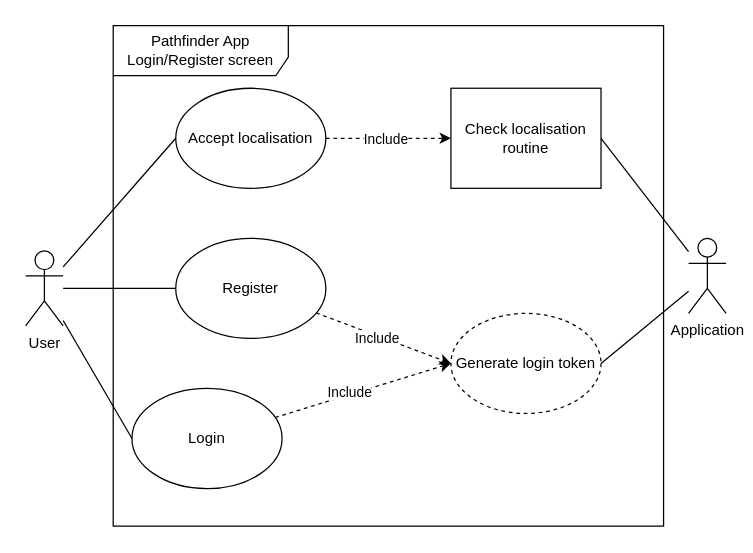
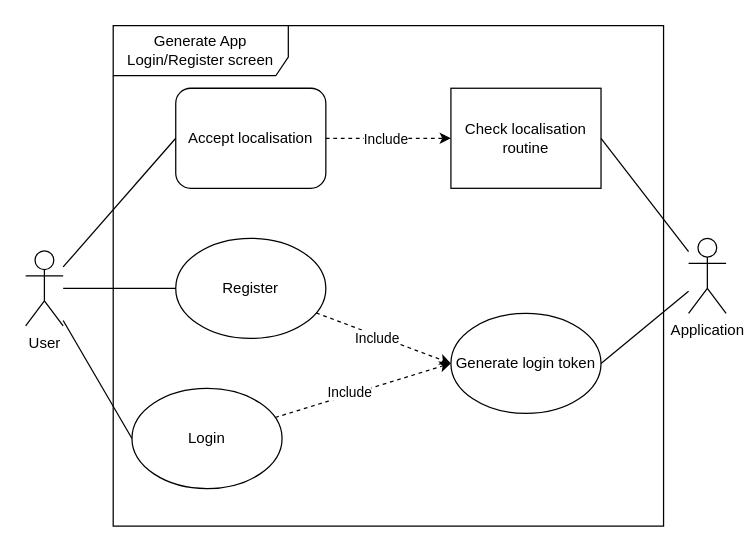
node "Pathfinder App Login/Register screen": label "Pathfinder App Login/Register screen" -> "Generate App Login/Register screen"
node "Accept localisation": shape ellipse -> rounded rectangle
node "Generate login token": style dashed -> solid
